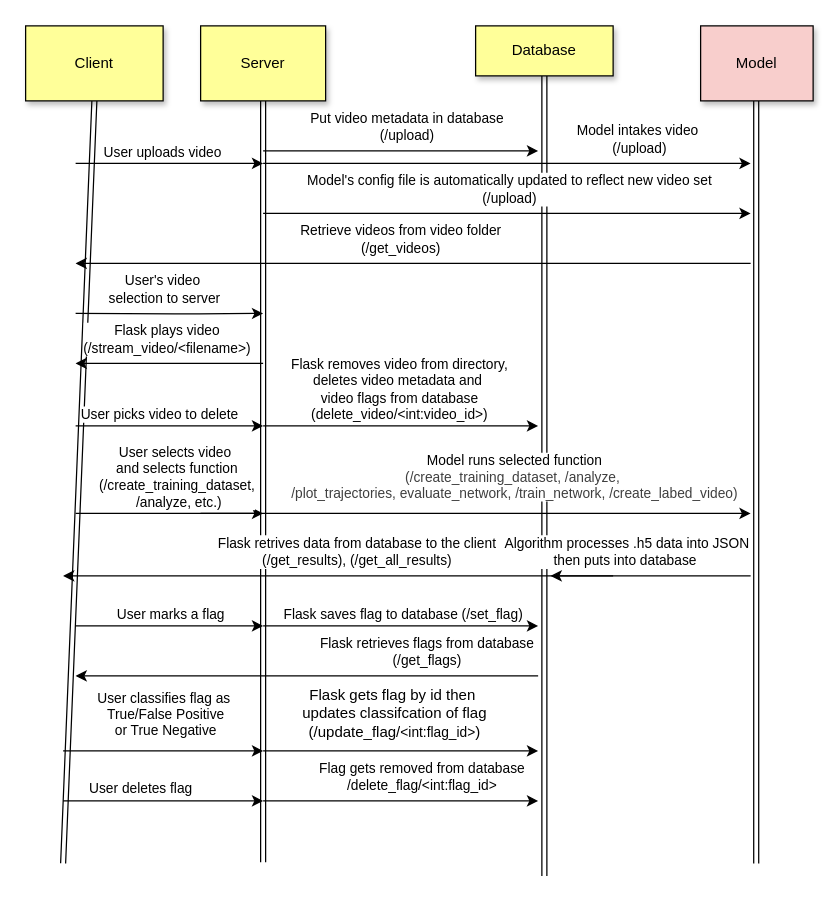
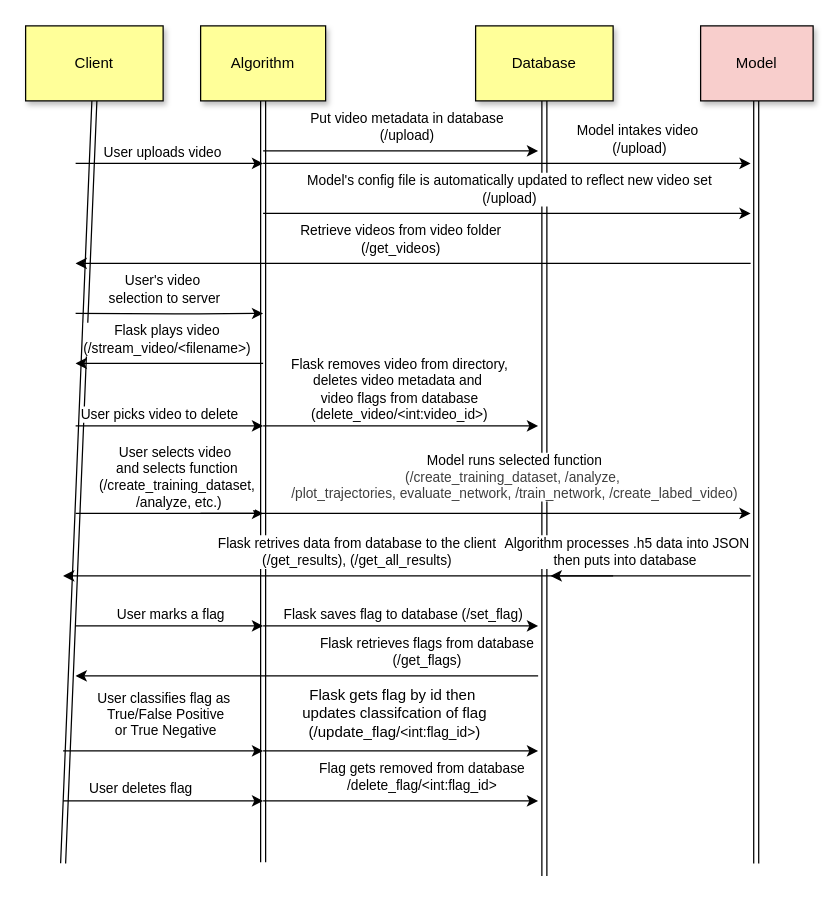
node "Database": size 138x50 -> 138x75
node "Server": label "Server" -> "Algorithm"
